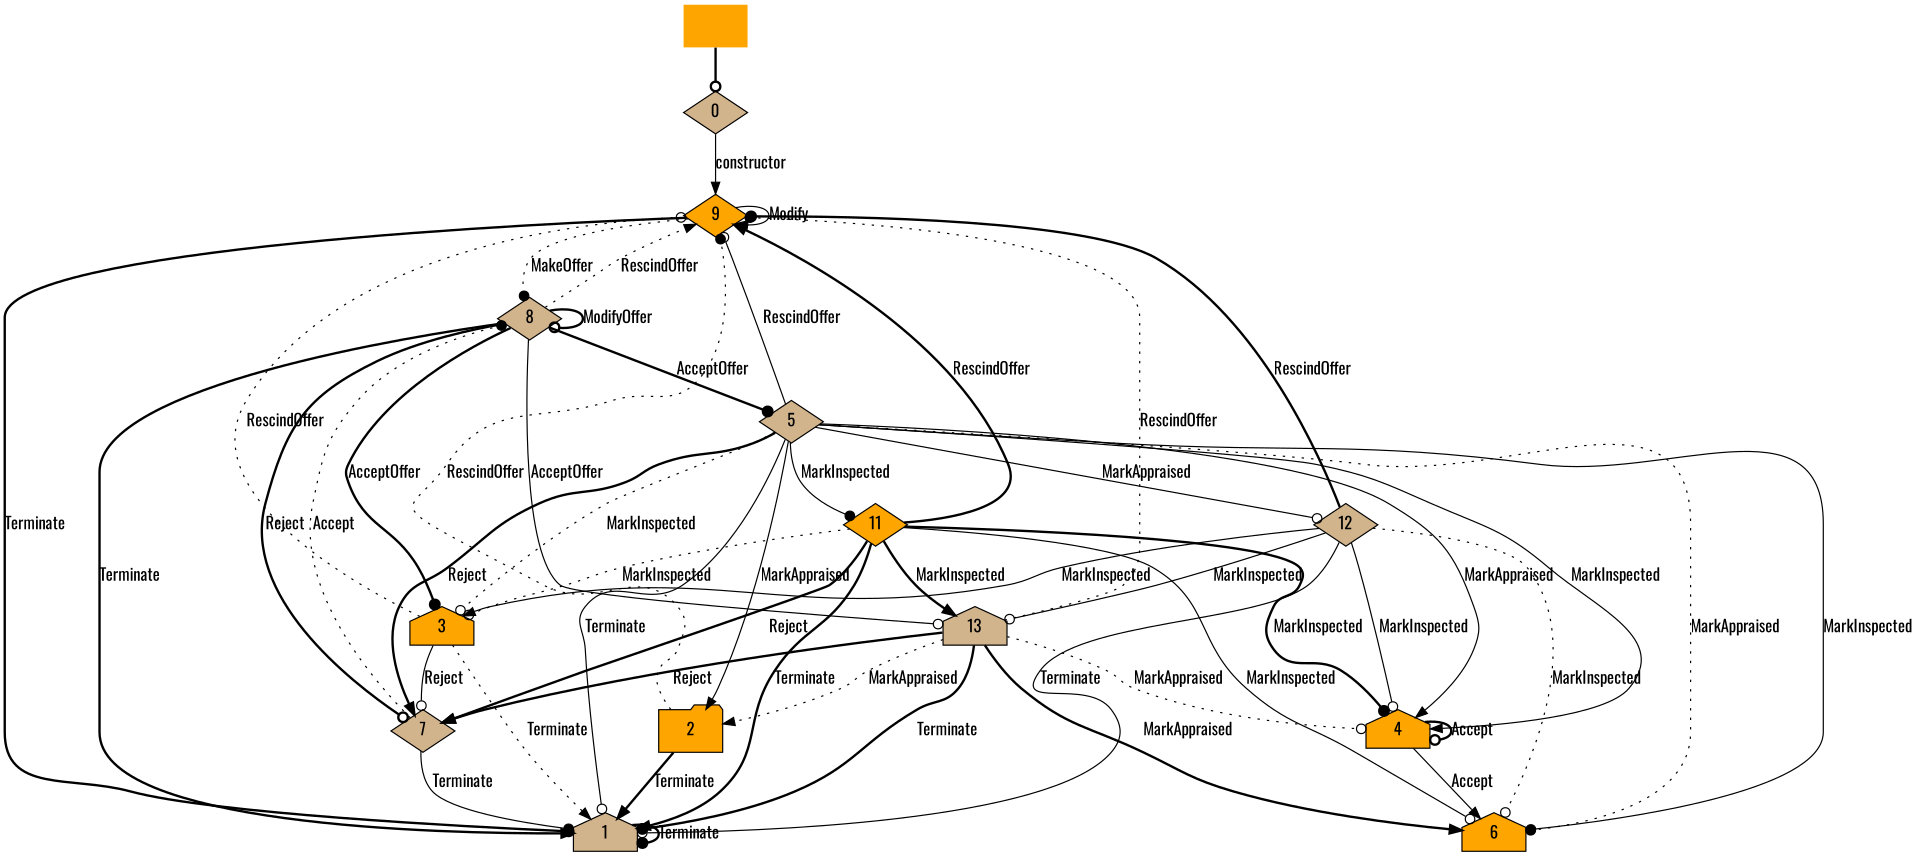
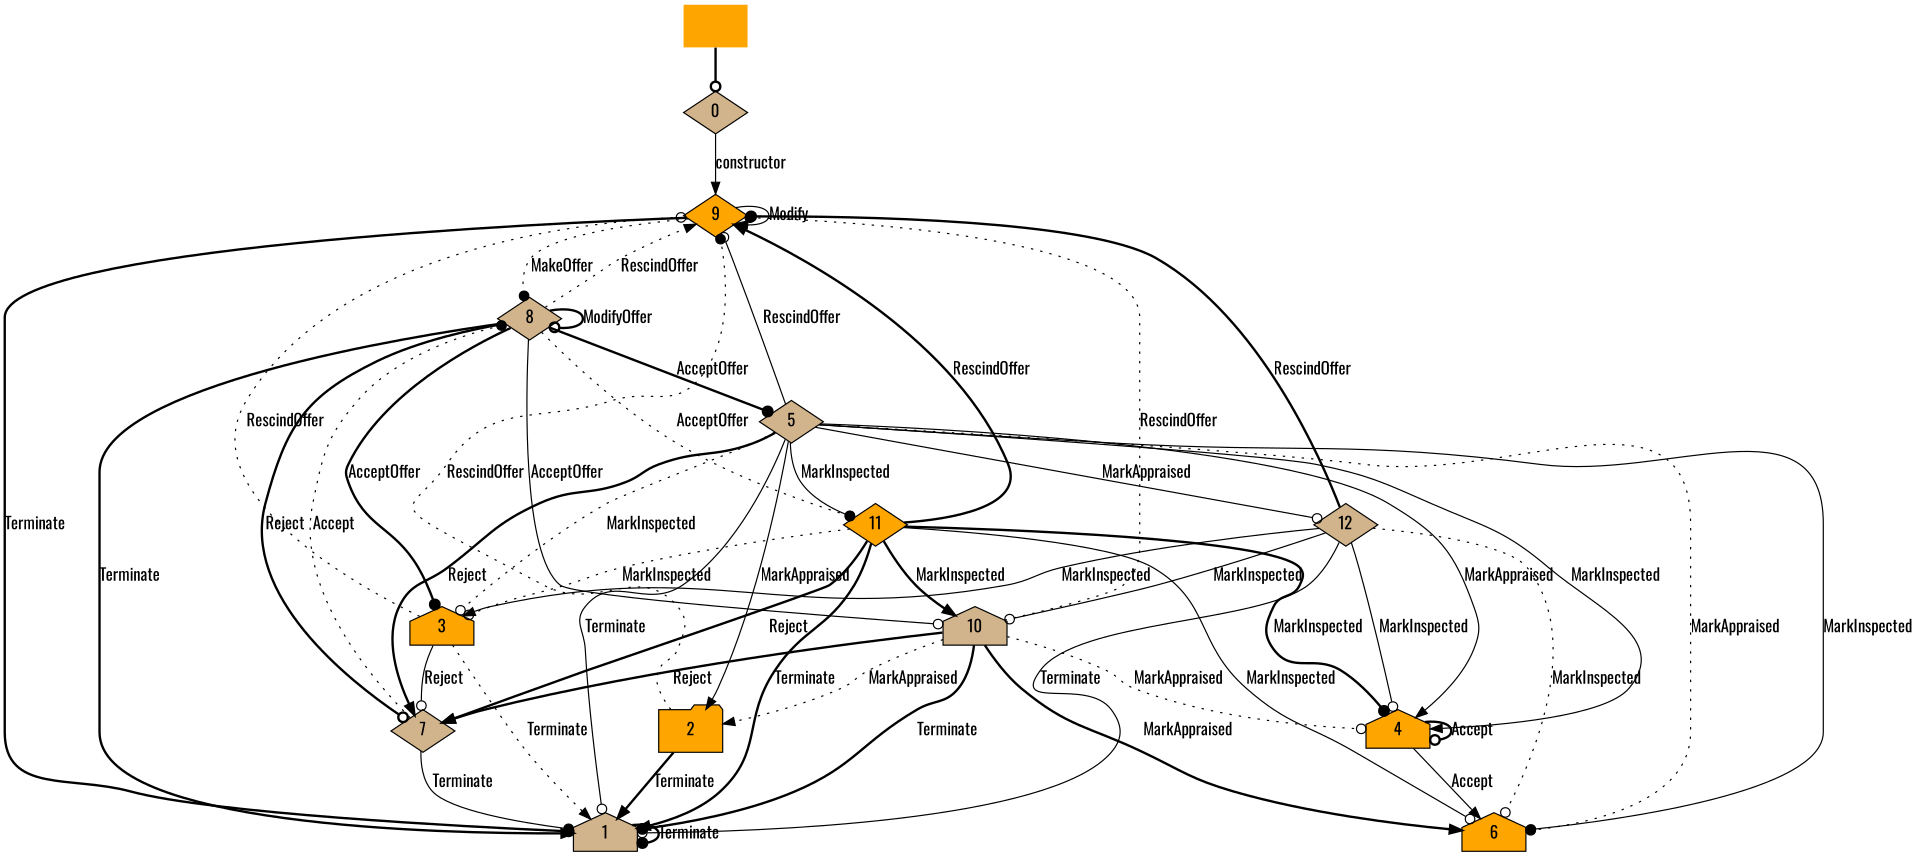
edge "8" -> "11": added, label "AcceptOffer"
node "13": label "13" -> "10"
